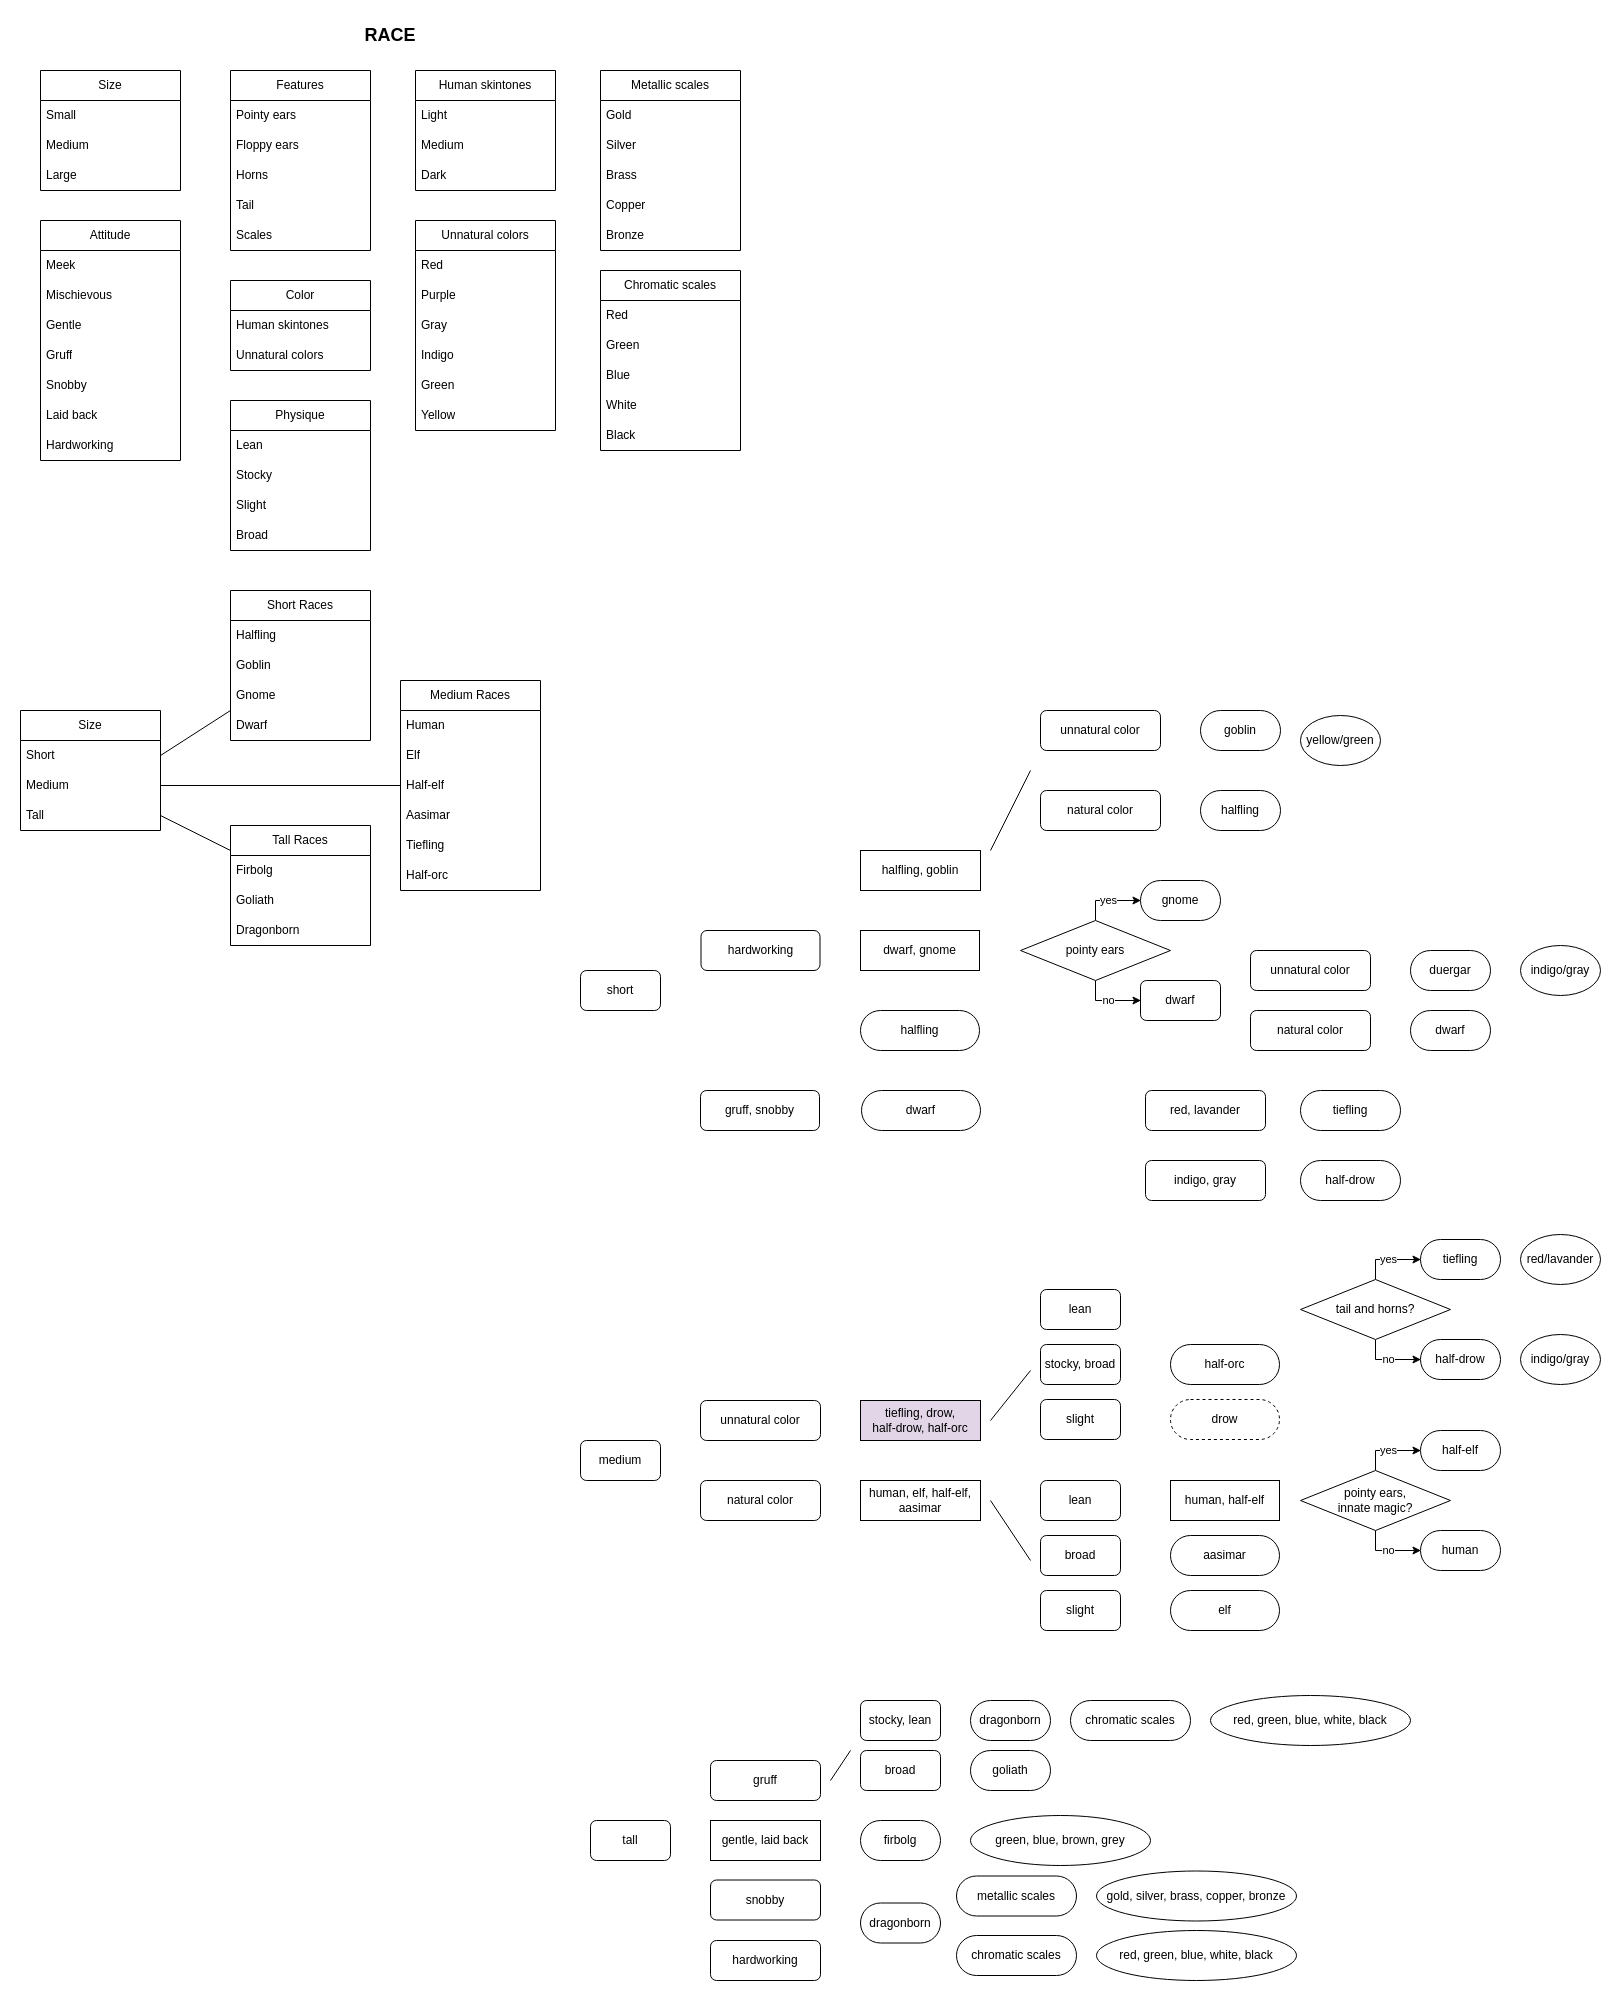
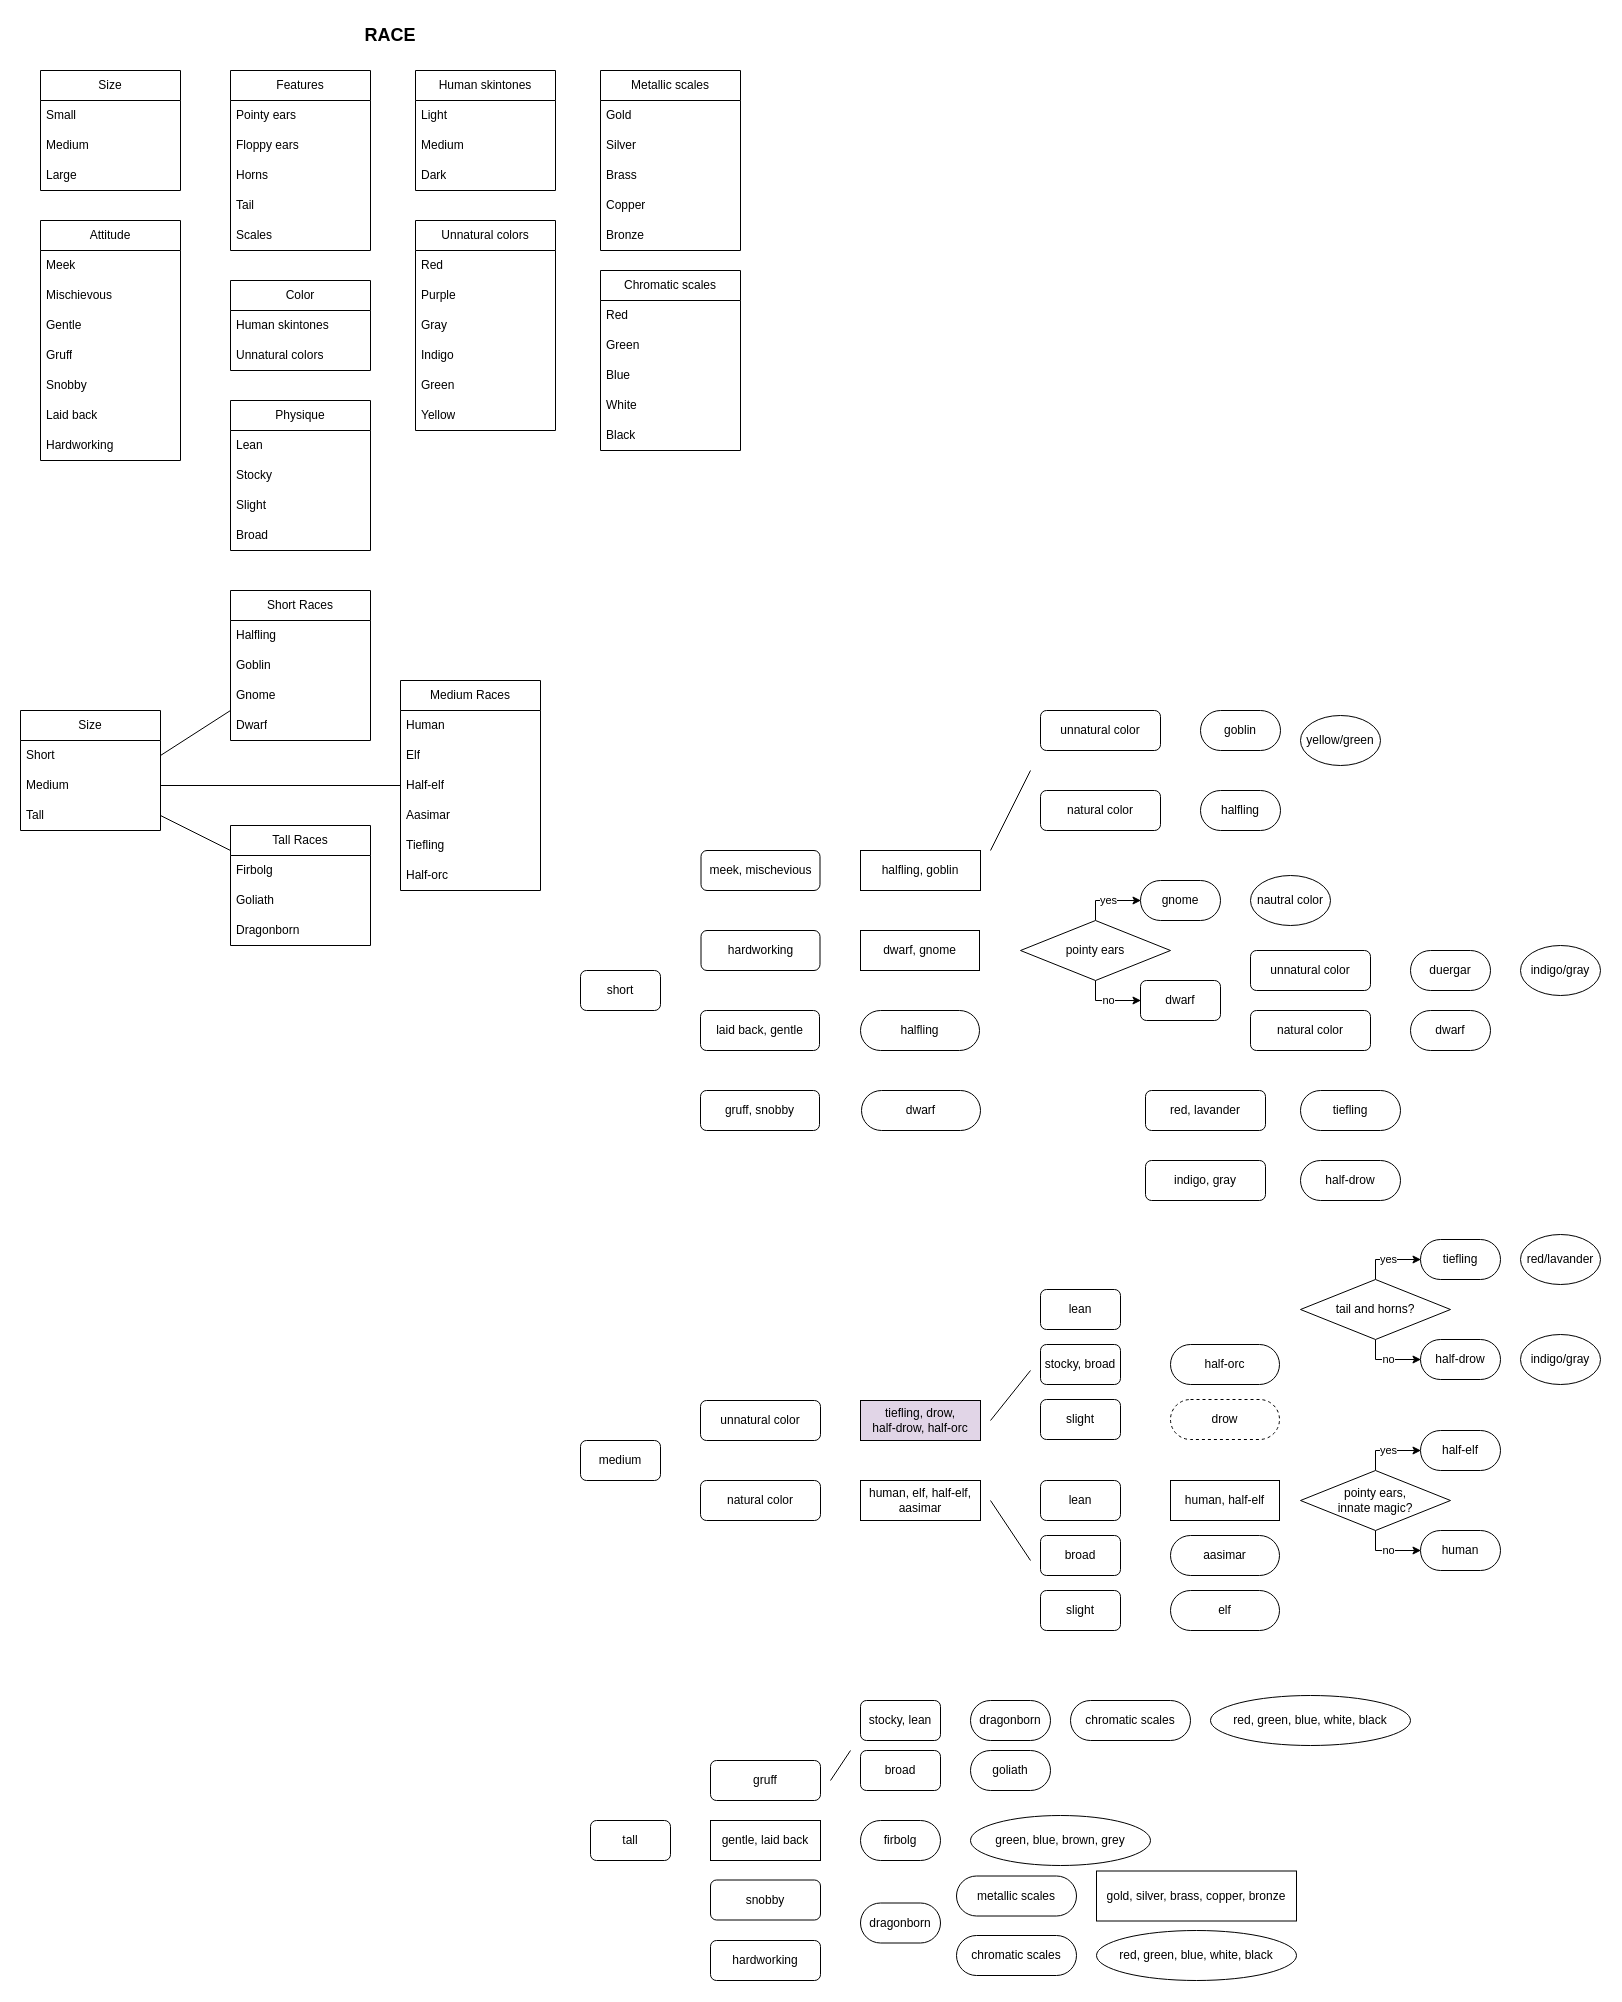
node "meek, mischevious": added
node "nautral color": added
node "laid back, gentle": added
node "gold, silver, brass, copper, bronze": shape ellipse -> rectangle
